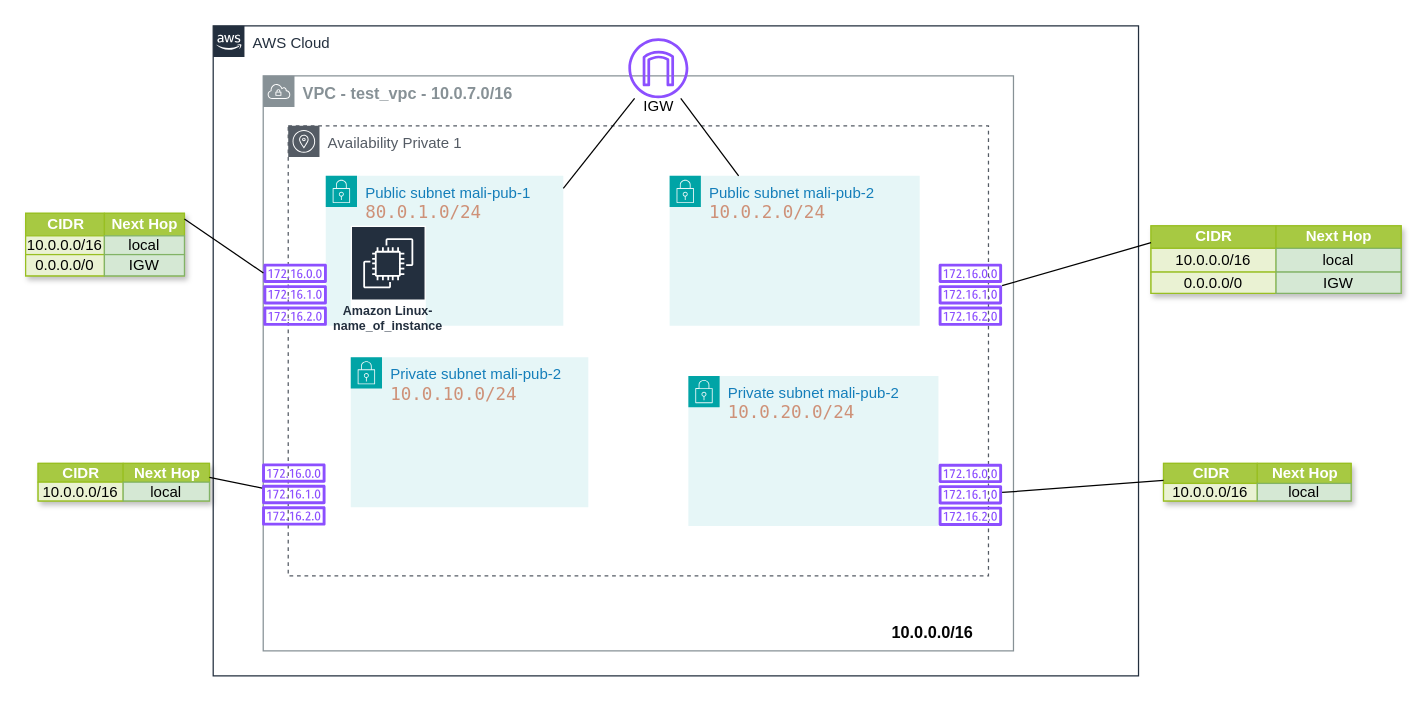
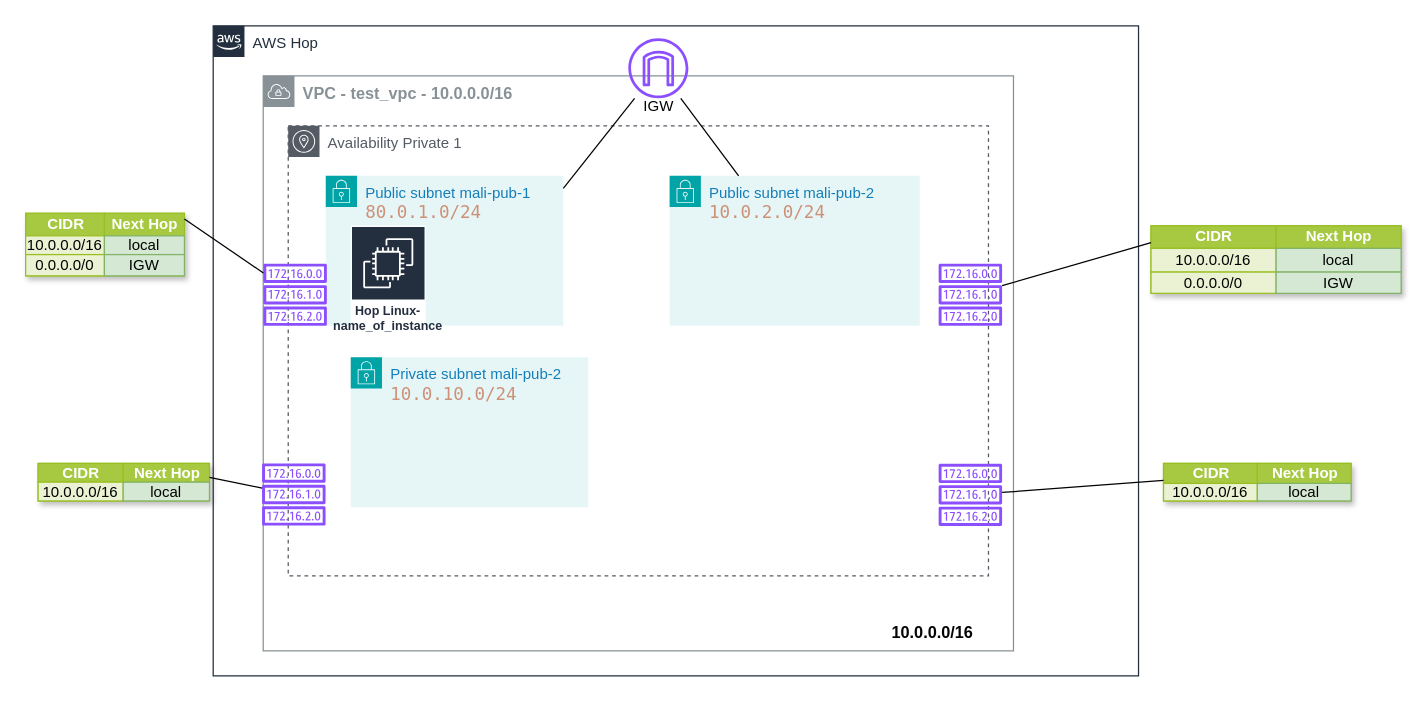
node "AWS Cloud": label "AWS Cloud" -> "AWS Hop"
node "VPC - test_vpc - 10.0.7.0/16": label "VPC - test_vpc - 10.0.7.0/16" -> "VPC - test_vpc - 10.0.0.0/16"
node "Amazon Linux-name_of_instance": label "Amazon Linux-name_of_instance" -> "Hop Linux-name_of_instance"
node "Private subnet mali-pub-2 10.0.20.0/24": removed
